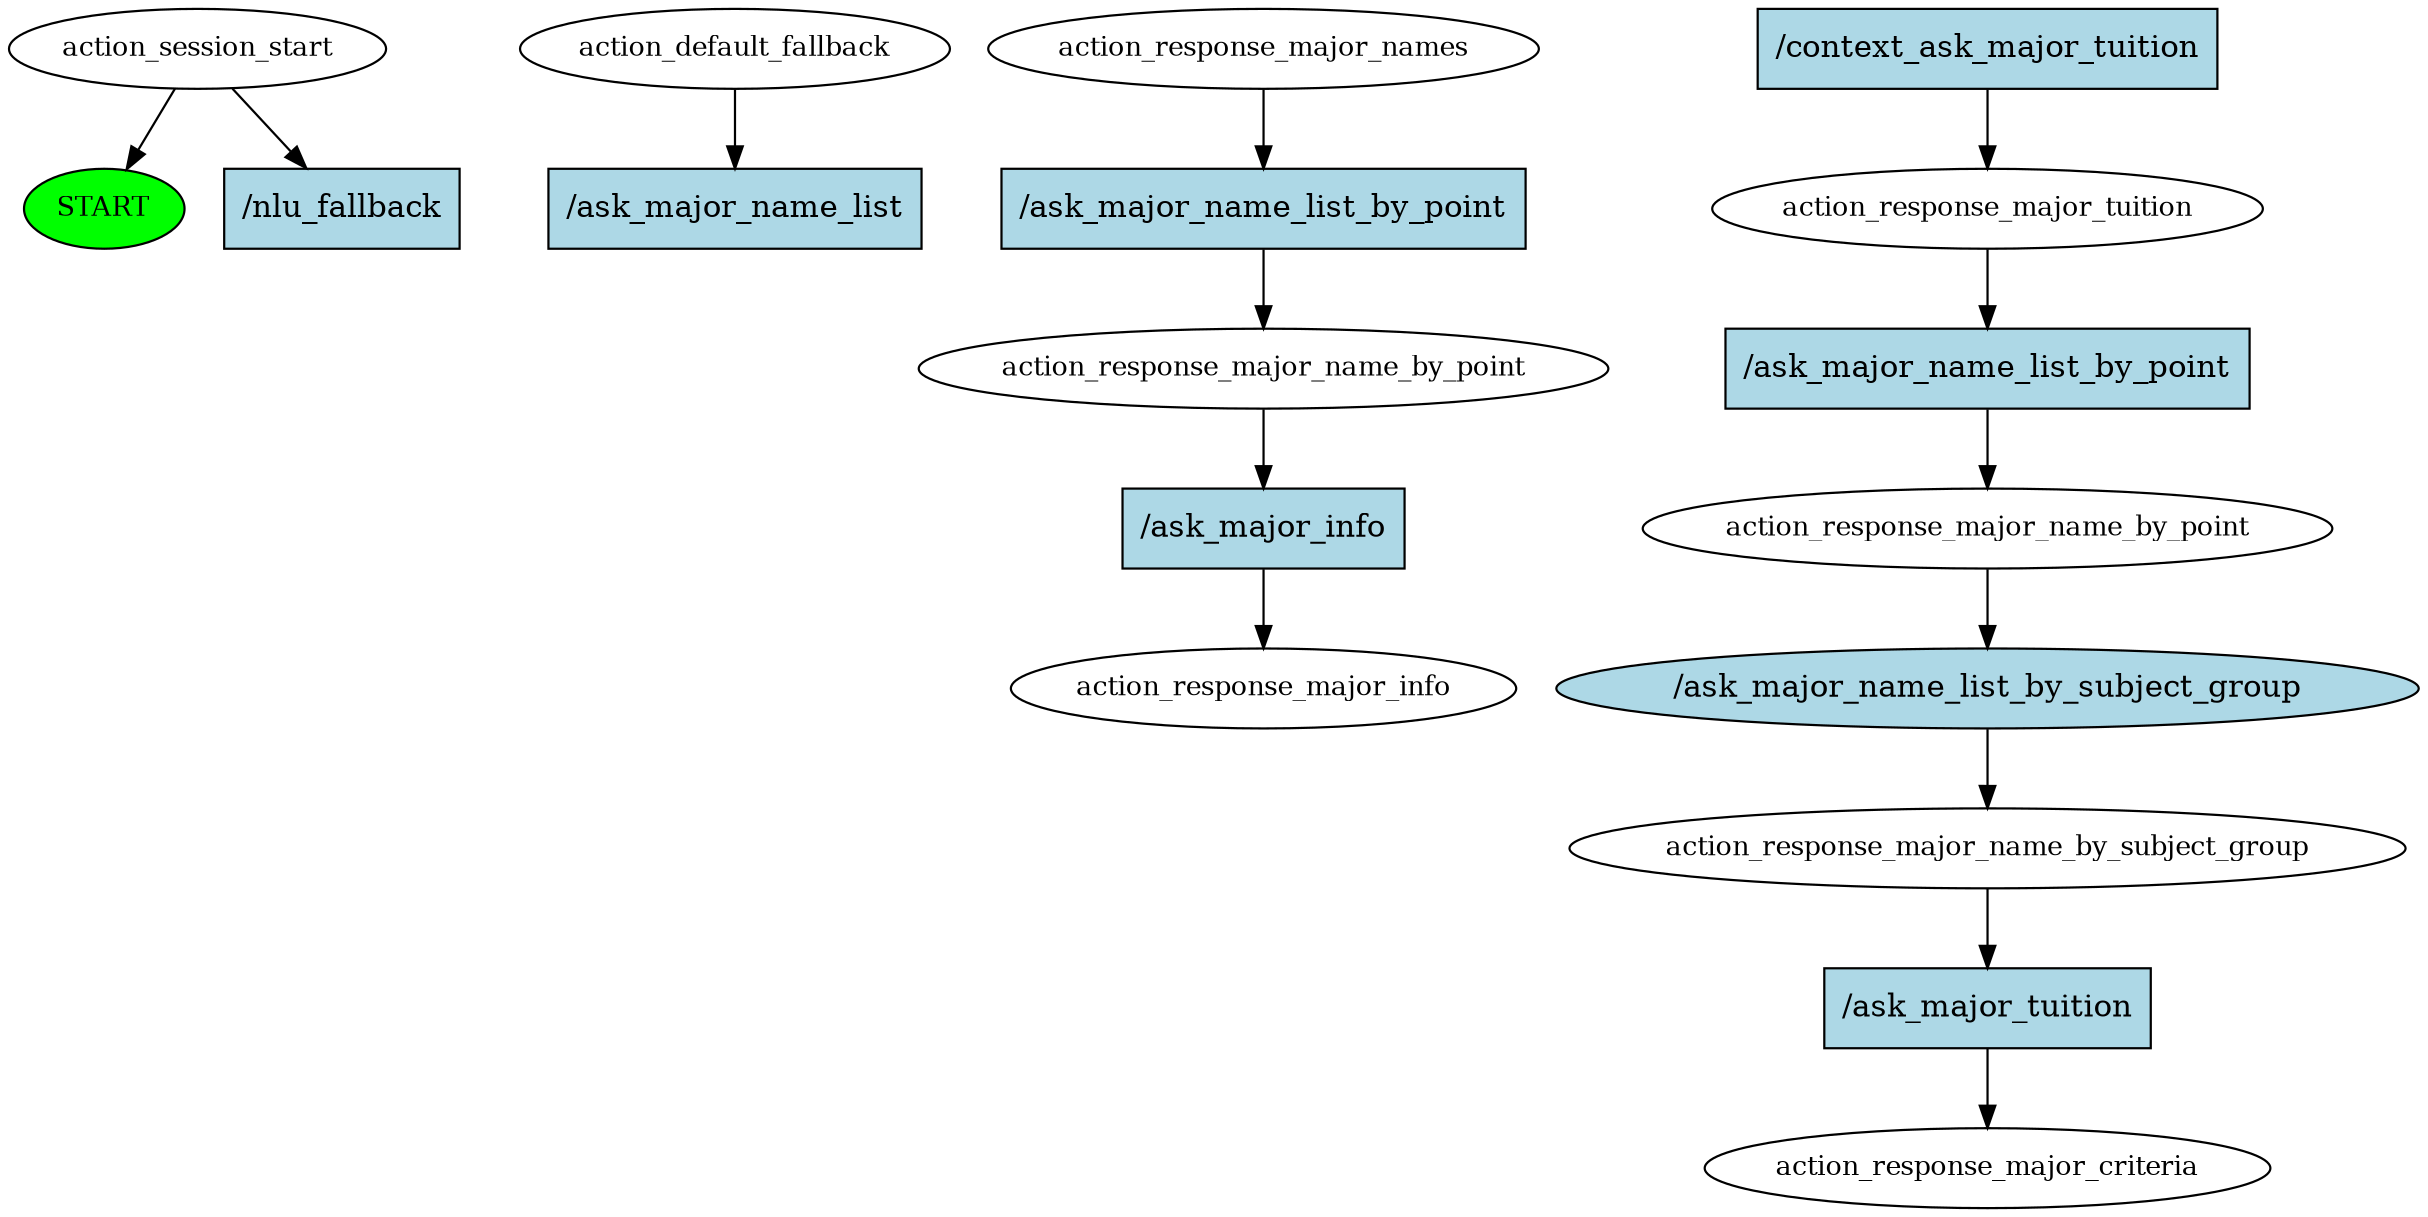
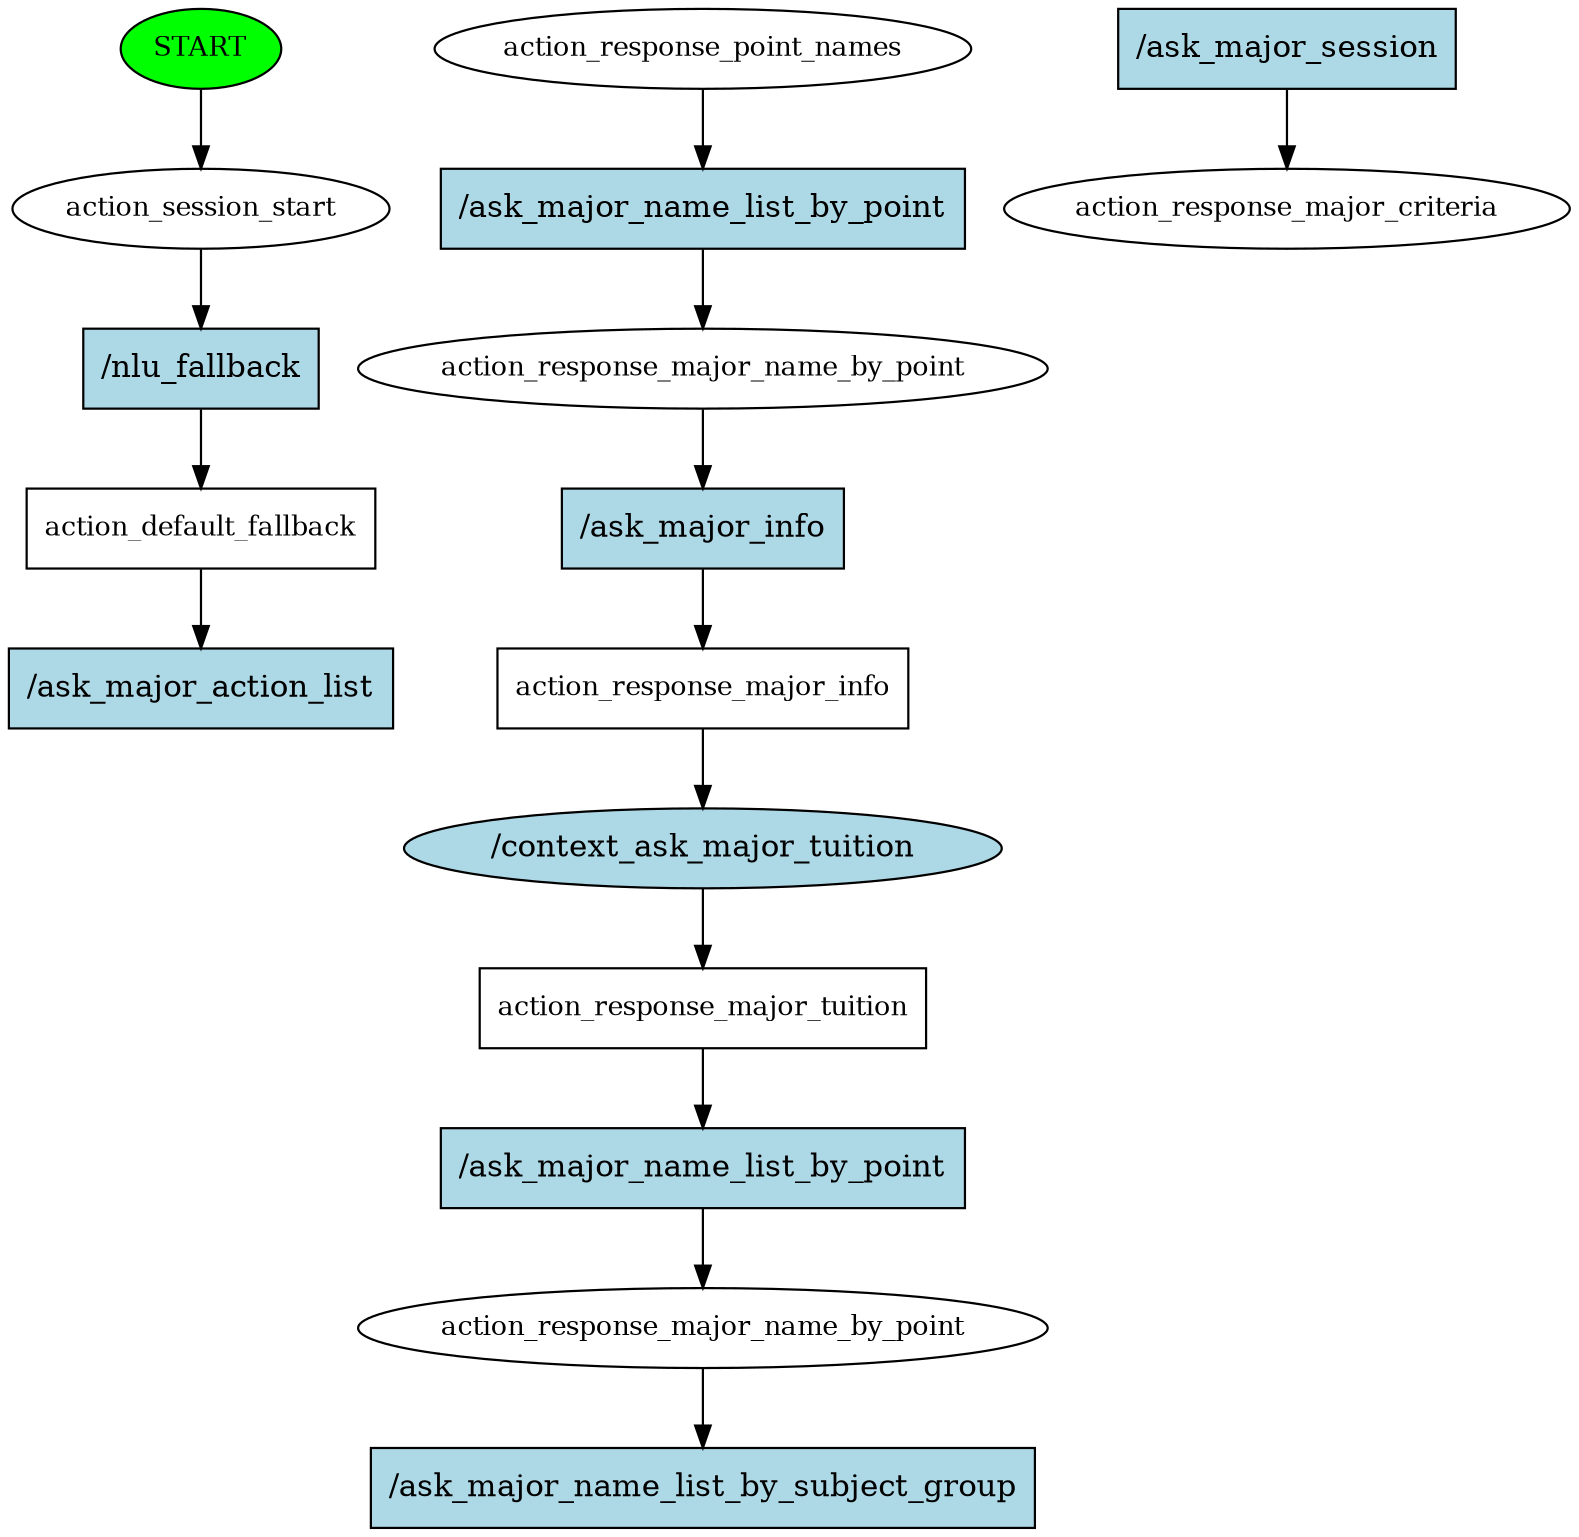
node "action_default_fallback": shape ellipse -> box
node "action_response_major_names": label "action_response_major_names" -> "action_response_point_names"
node "/context_ask_major_tuition": shape box -> ellipse
edge "action_session_start" -> "START": reversed
node "/ask_major_name_list": label "/ask_major_name_list" -> "/ask_major_action_list"
node "action_response_major_tuition": shape ellipse -> box
edge "/nlu_fallback" -> "action_default_fallback": added
node "action_response_major_info": shape ellipse -> box
node "/ask_major_name_list_by_subject_group": shape ellipse -> box
edge "action_response_major_info" -> "/context_ask_major_tuition": added
node "action_response_major_name_by_subject_group": removed
node "/ask_major_tuition": label "/ask_major_tuition" -> "/ask_major_session"
